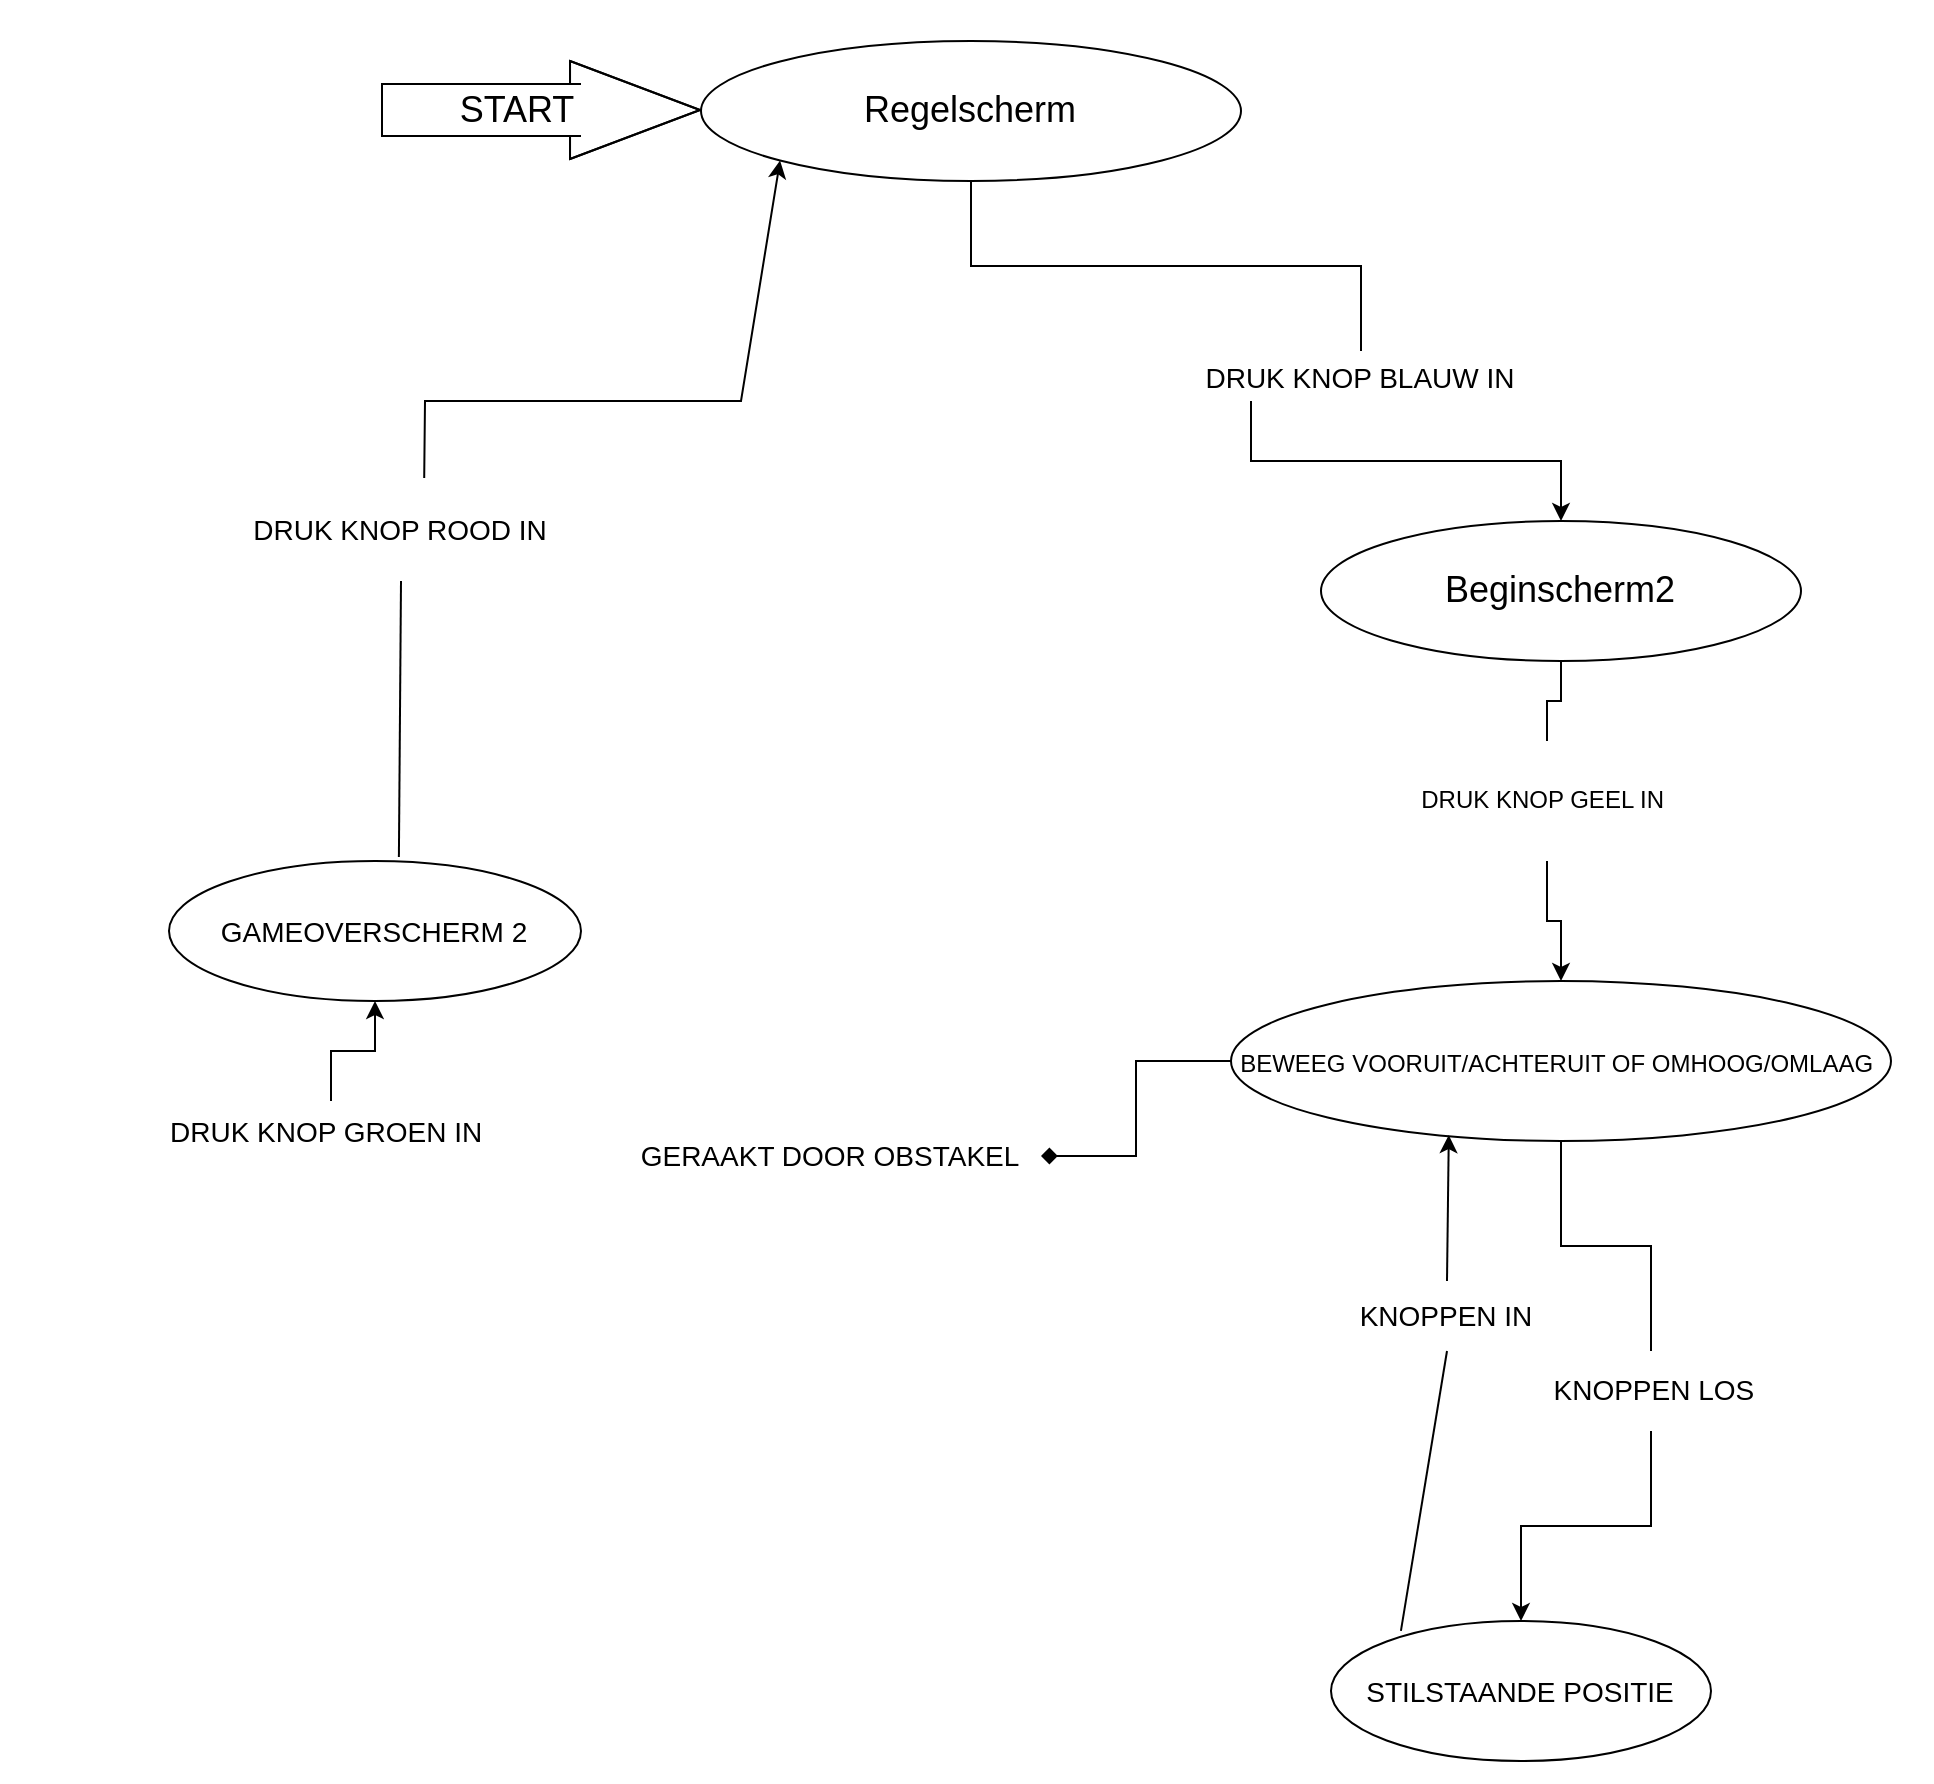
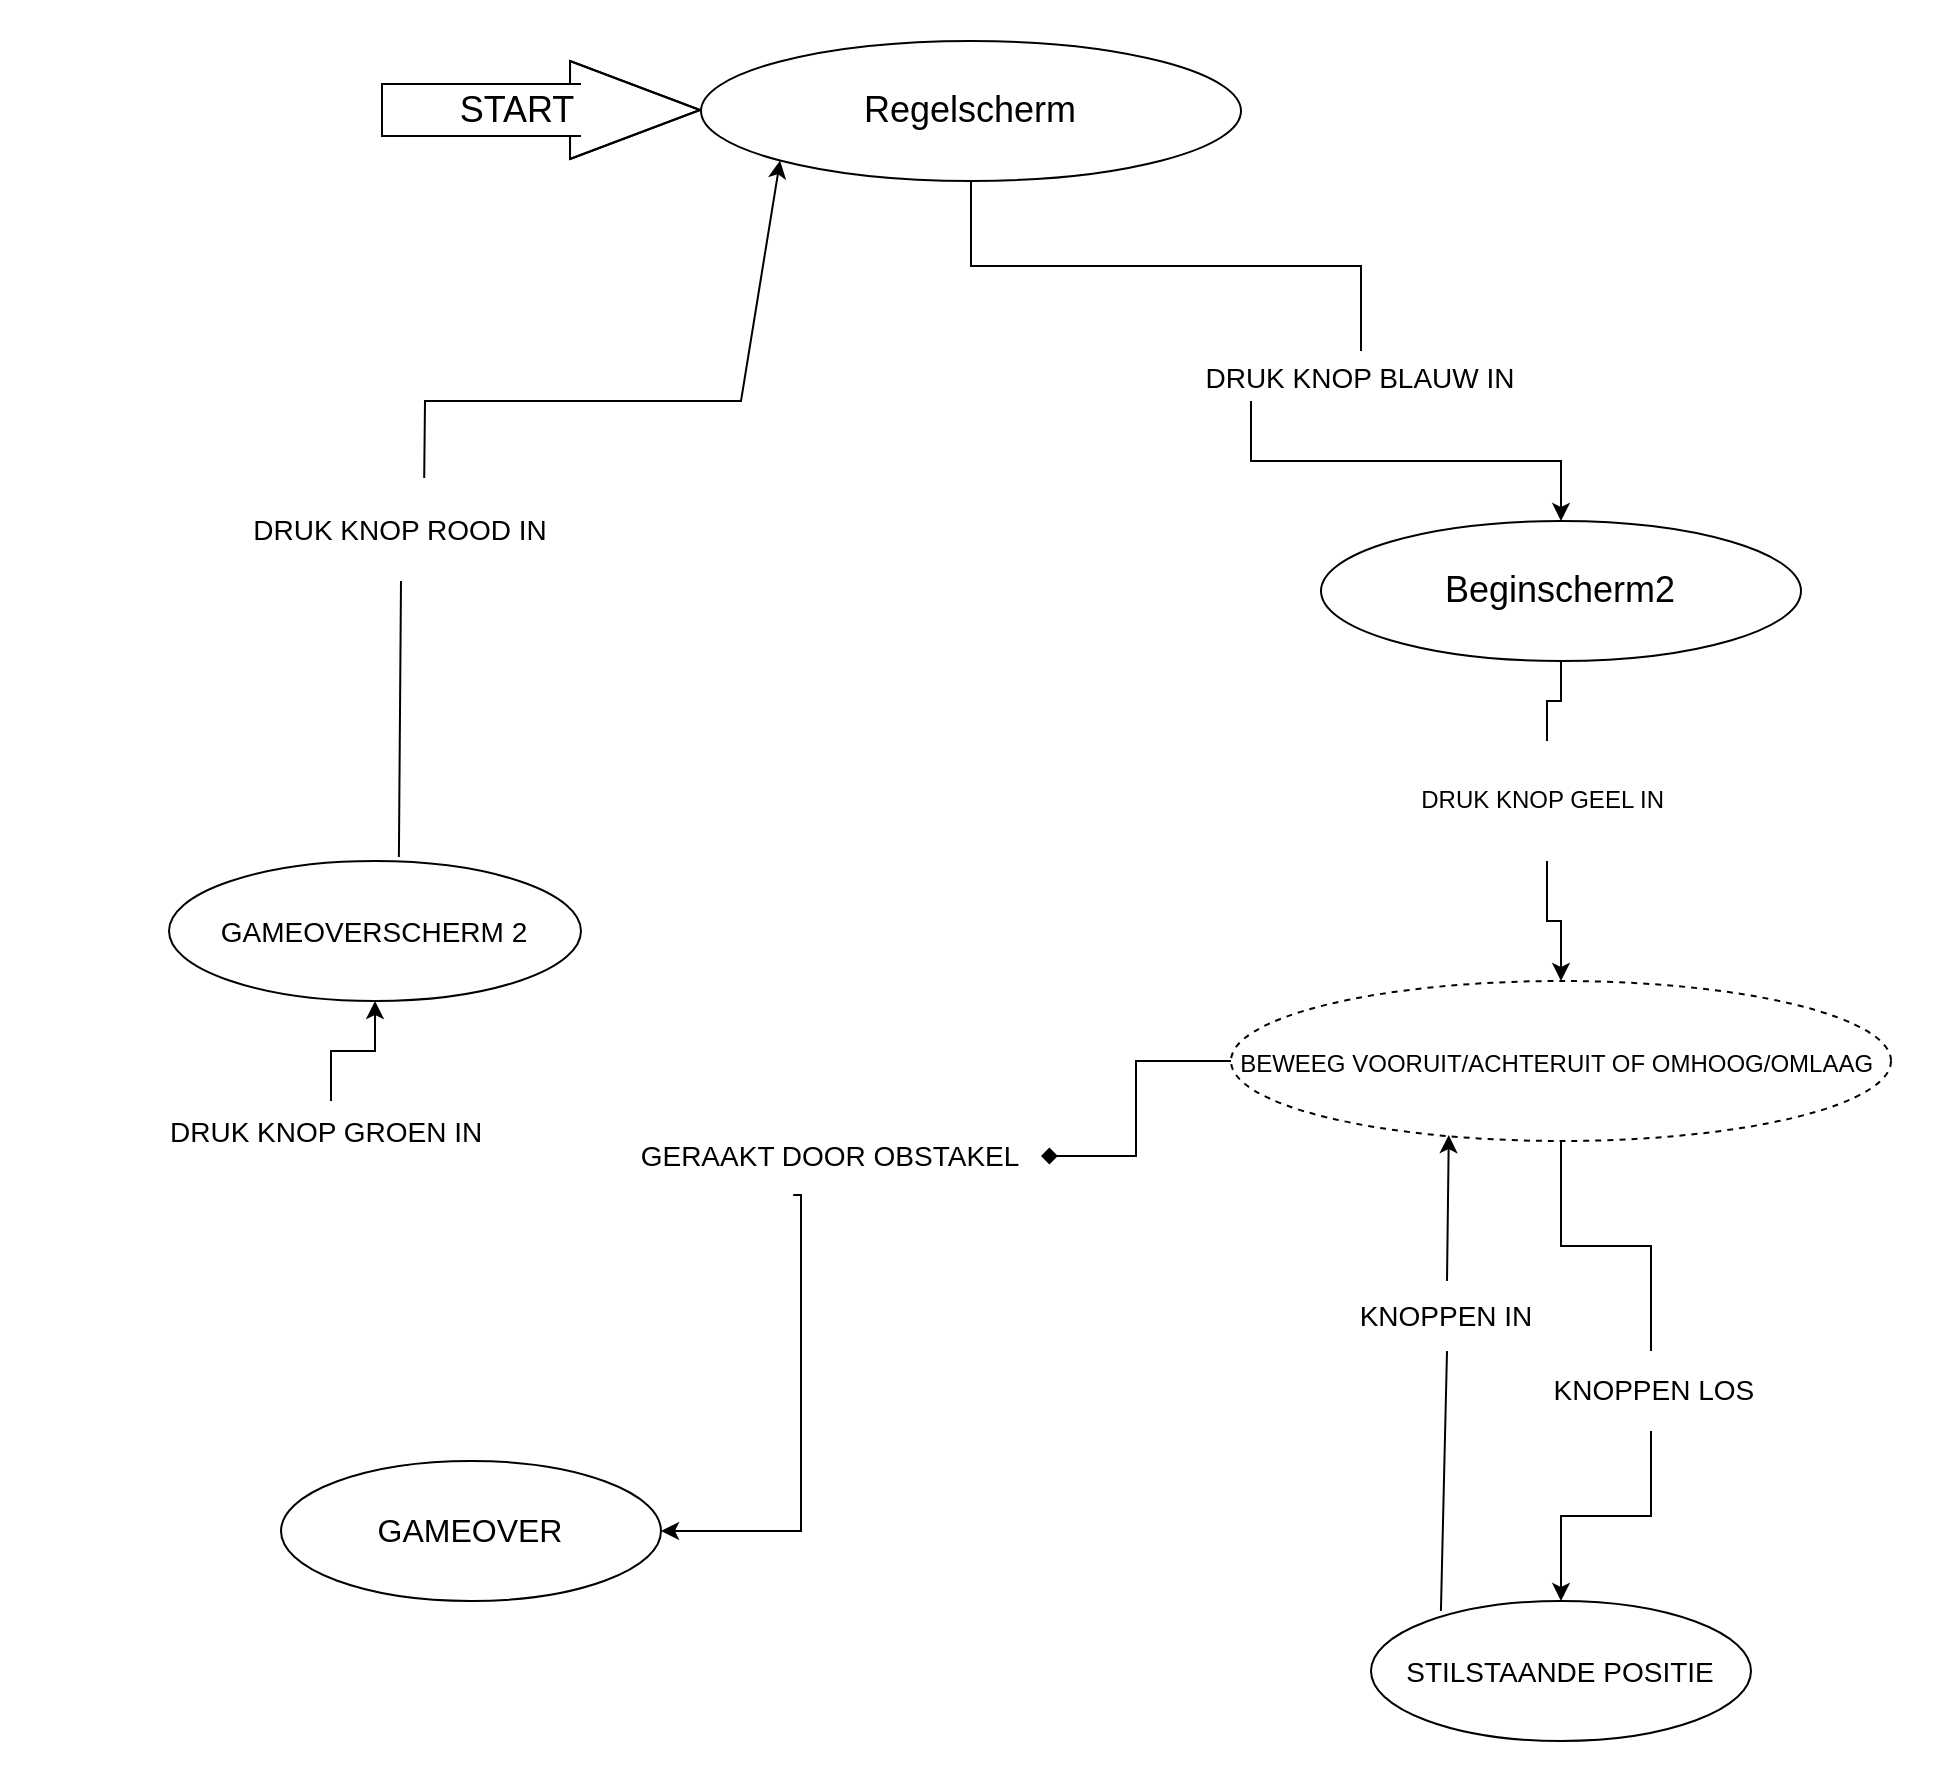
node "BEWEEG VOORUIT/ACHTERUIT OF OMHOOG/OMLAAG": style solid -> dashed
edge "GERAAKT DOOR OBSTAKEL" -> "GAMEOVER": added
node "GAMEOVER": added
node "STILSTAANDE POSITIE": moved (1521, 1691) -> (1561, 1671)
